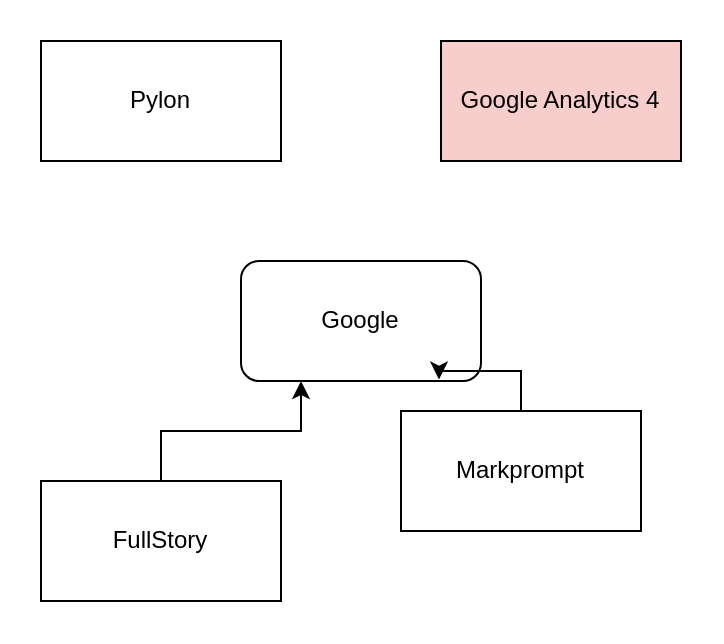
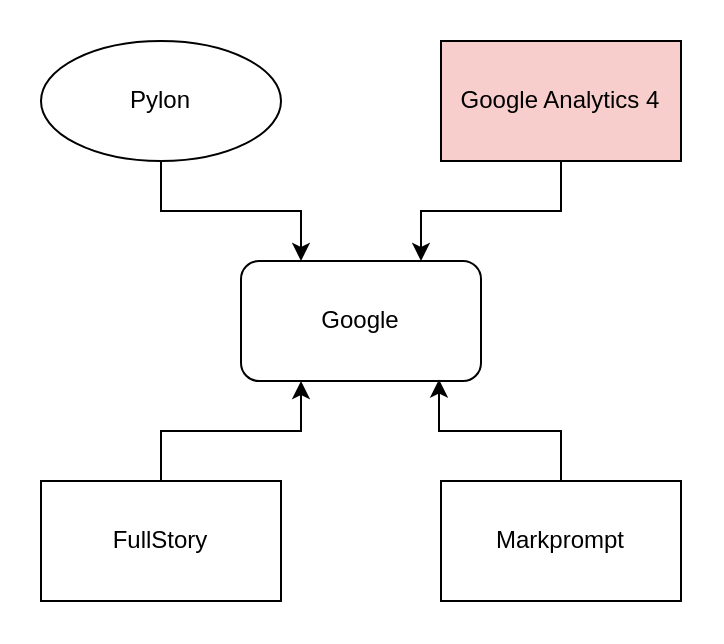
node "Pylon": shape rectangle -> ellipse
edge "Pylon" -> "Google": added
edge "Google Analytics 4" -> "Google": added
node "Markprompt": moved (521, 471) -> (561, 541)
